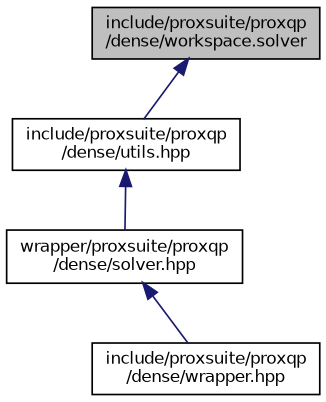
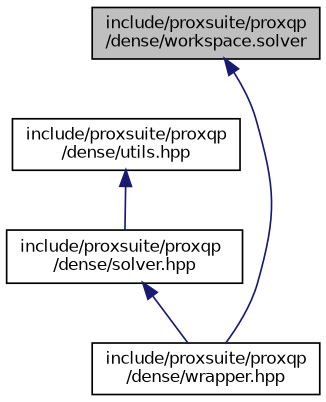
edge "include/proxsuite/proxqp /dense/utils.hpp" -> "include/proxsuite/proxqp /dense/workspace.solver": now "include/proxsuite/proxqp /dense/wrapper.hpp" -> "include/proxsuite/proxqp /dense/workspace.solver"
node "wrapper/proxsuite/proxqp /dense/solver.hpp": label "wrapper/proxsuite/proxqp /dense/solver.hpp" -> "include/proxsuite/proxqp /dense/solver.hpp"
